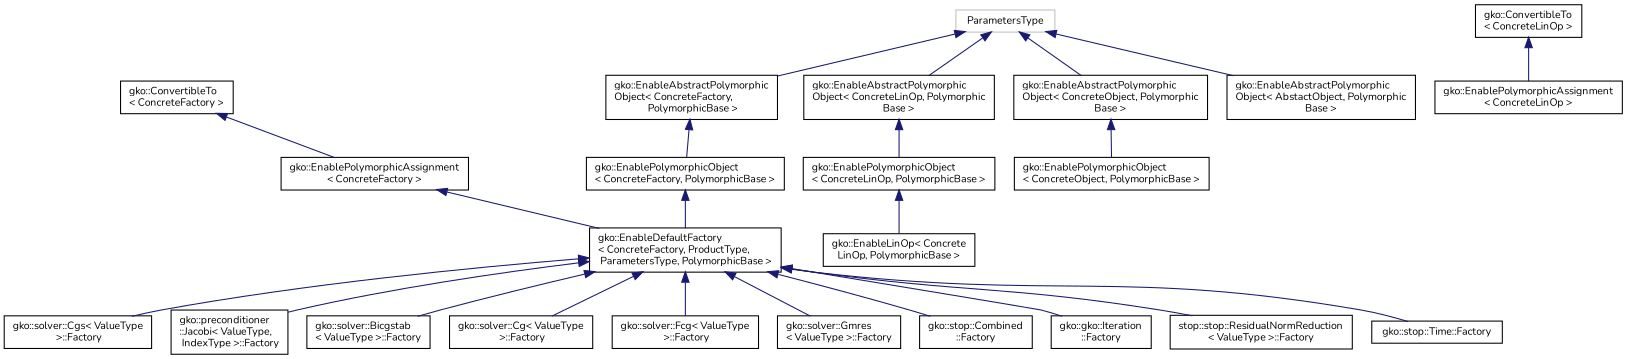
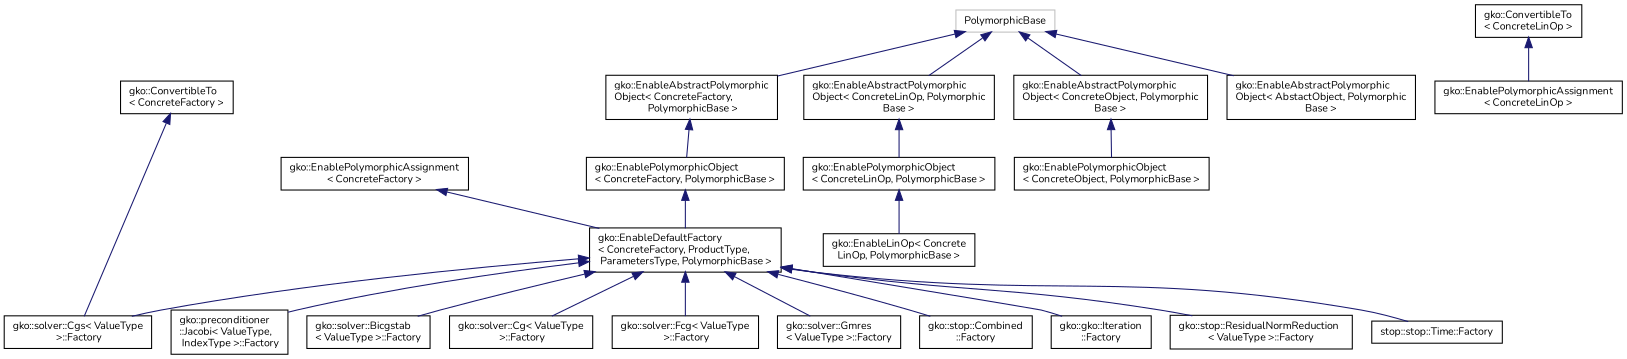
node "ParametersType": label "ParametersType" -> "PolymorphicBase"
edge "gko::EnablePolymorphicAssignment < ConcreteFactory >" -> "gko::ConvertibleTo < ConcreteFactory >": now "gko::solver::Cgs< ValueType >::Factory" -> "gko::ConvertibleTo < ConcreteFactory >"
node "stop::stop::ResidualNormReduction < ValueType >::Factory": label "stop::stop::ResidualNormReduction < ValueType >::Factory" -> "gko::stop::ResidualNormReduction < ValueType >::Factory"
node "gko::stop::Time::Factory": label "gko::stop::Time::Factory" -> "stop::stop::Time::Factory"
